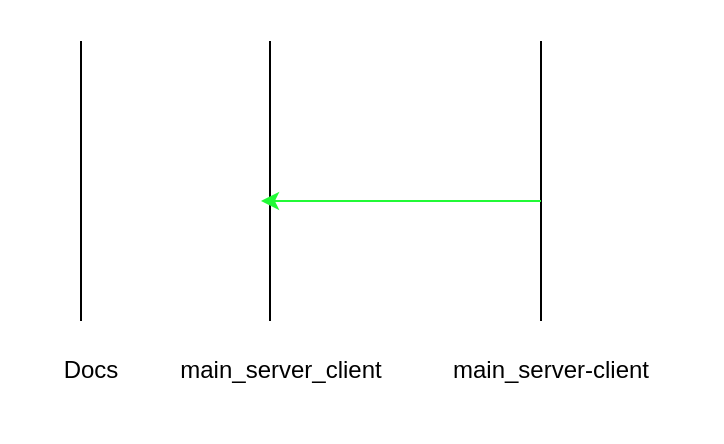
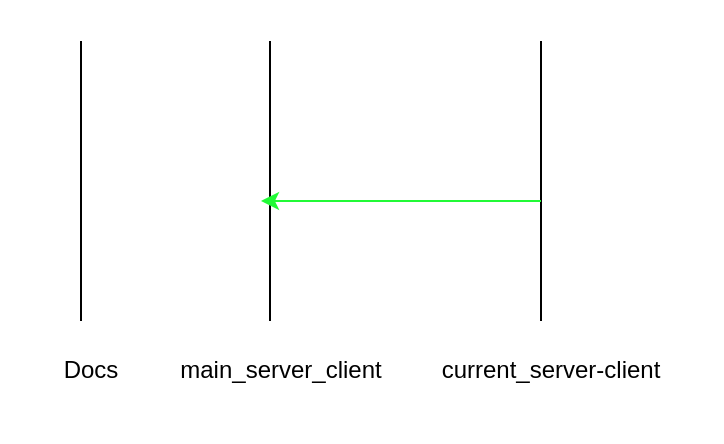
node "main_server-client": label "main_server-client" -> "current_server-client"
